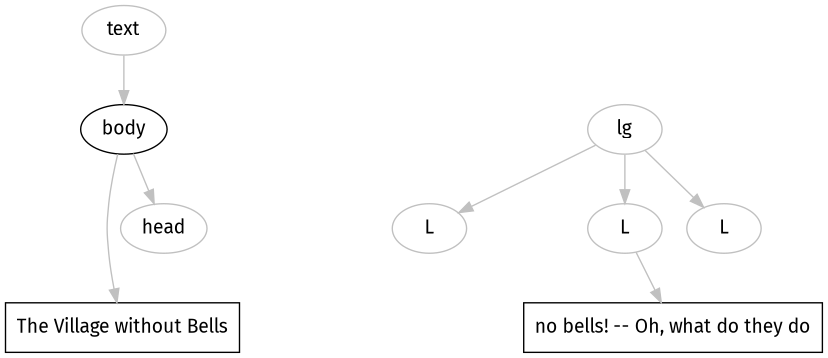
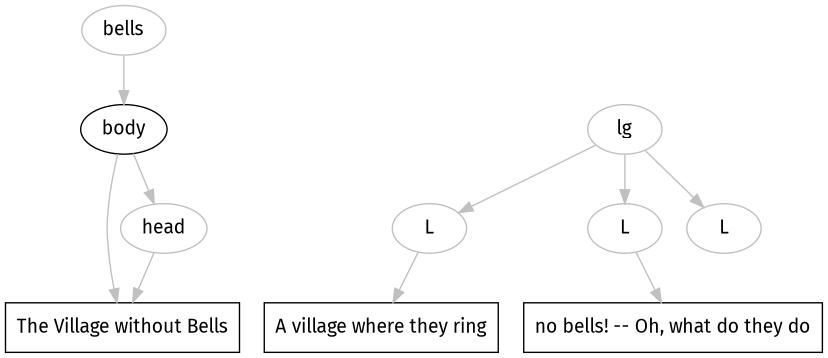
node "text": label "text" -> "bells"
edge "head" -> "The Village without Bells": added
node "A village where they ring": added
